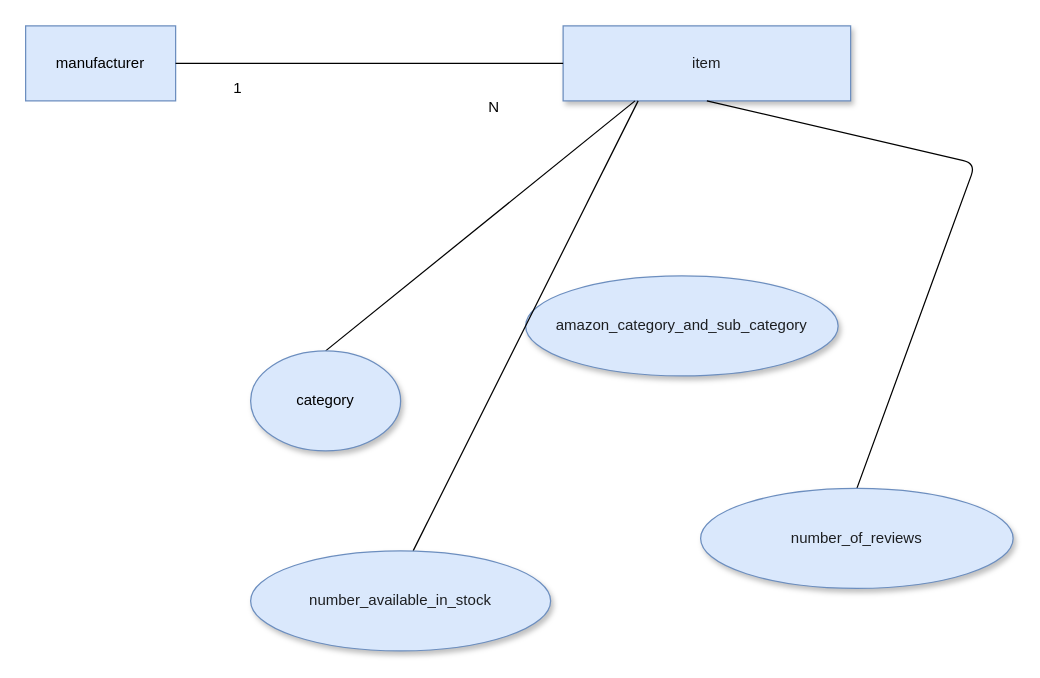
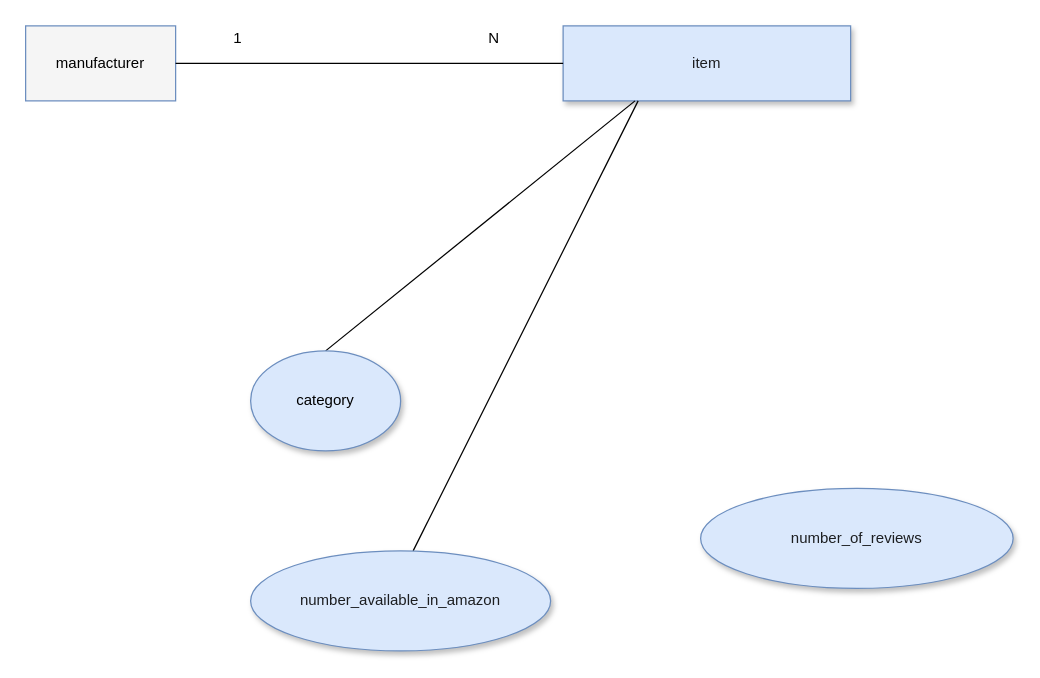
node "manufacturer": fillcolor #dae8fc -> #f5f5f5
node "1": moved (238, 88) -> (238, 38)
node "N": moved (494, 107) -> (494, 38)
edge "item" -- "number_of_reviews": removed
node "amazon_category_and_sub_category": removed
node "number_available_in_stock": label "number_available_in_stock" -> "number_available_in_amazon"
